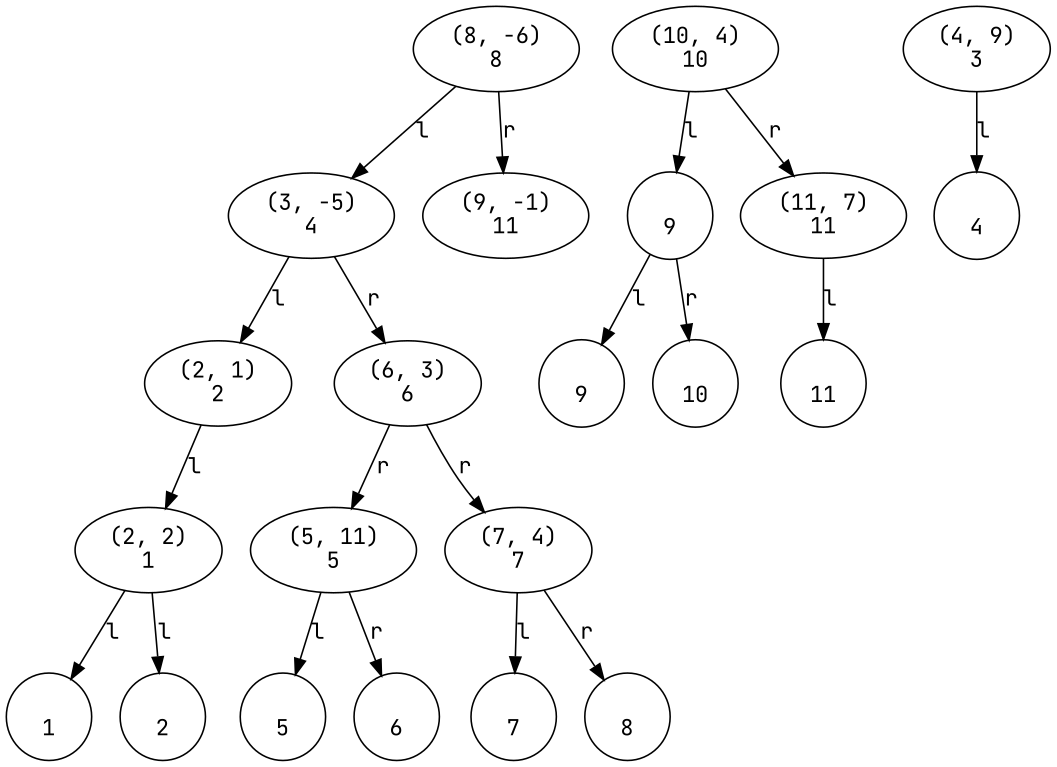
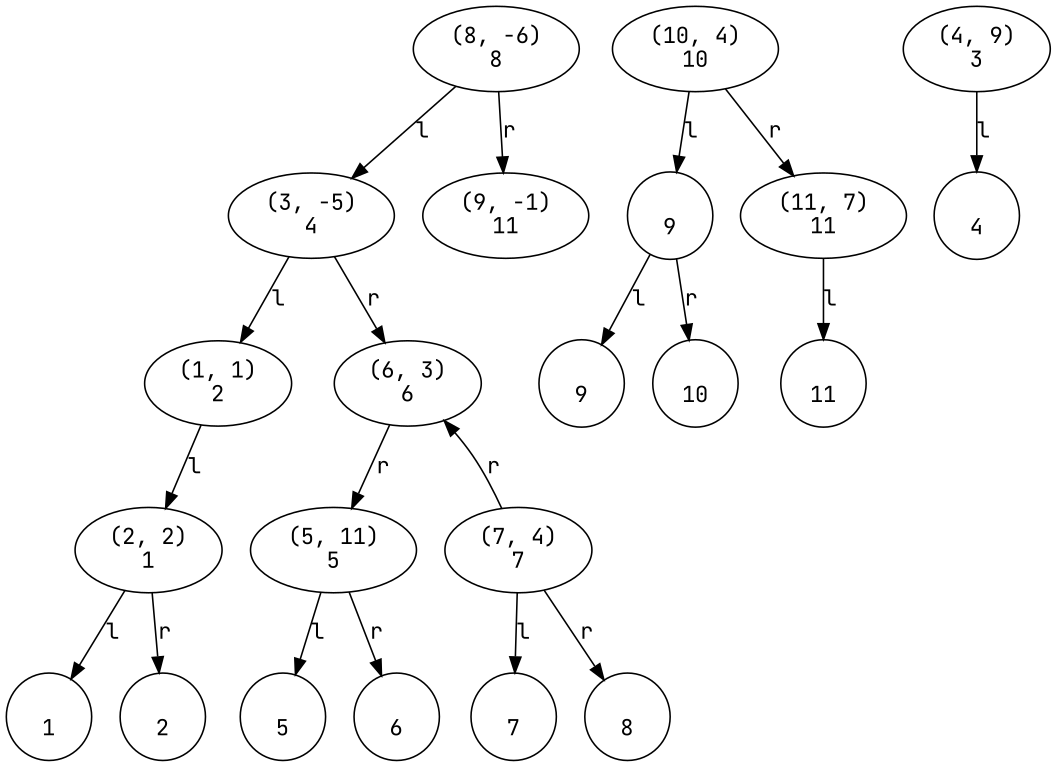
node "(2, 1) 2": label "(2, 1) 2" -> "(1, 1) 2"
edge "(6, 3) 6" -> "(7, 4) 7": reversed
edge "(2, 2) 1" -> "2": label "l" -> "r"
